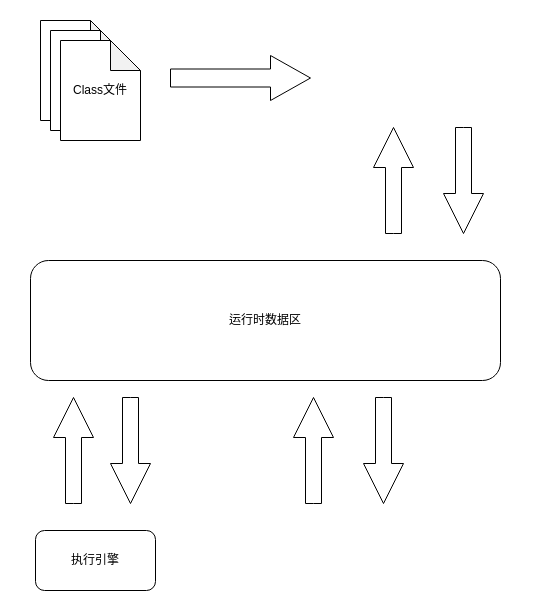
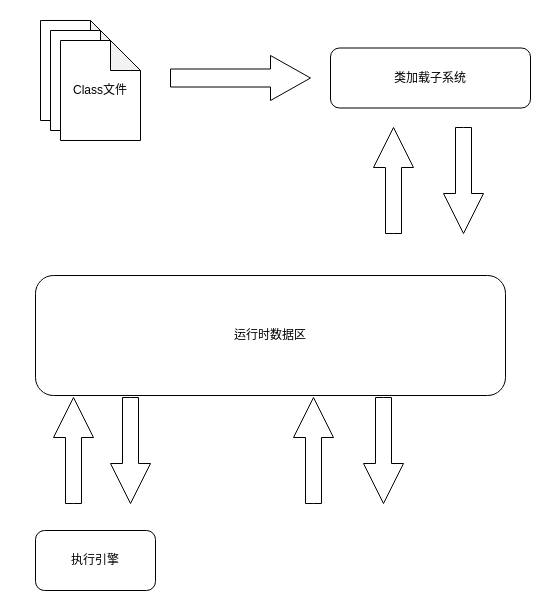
node "类加载子系统": added
node "运行时数据区": moved (266, 321) -> (271, 336)
